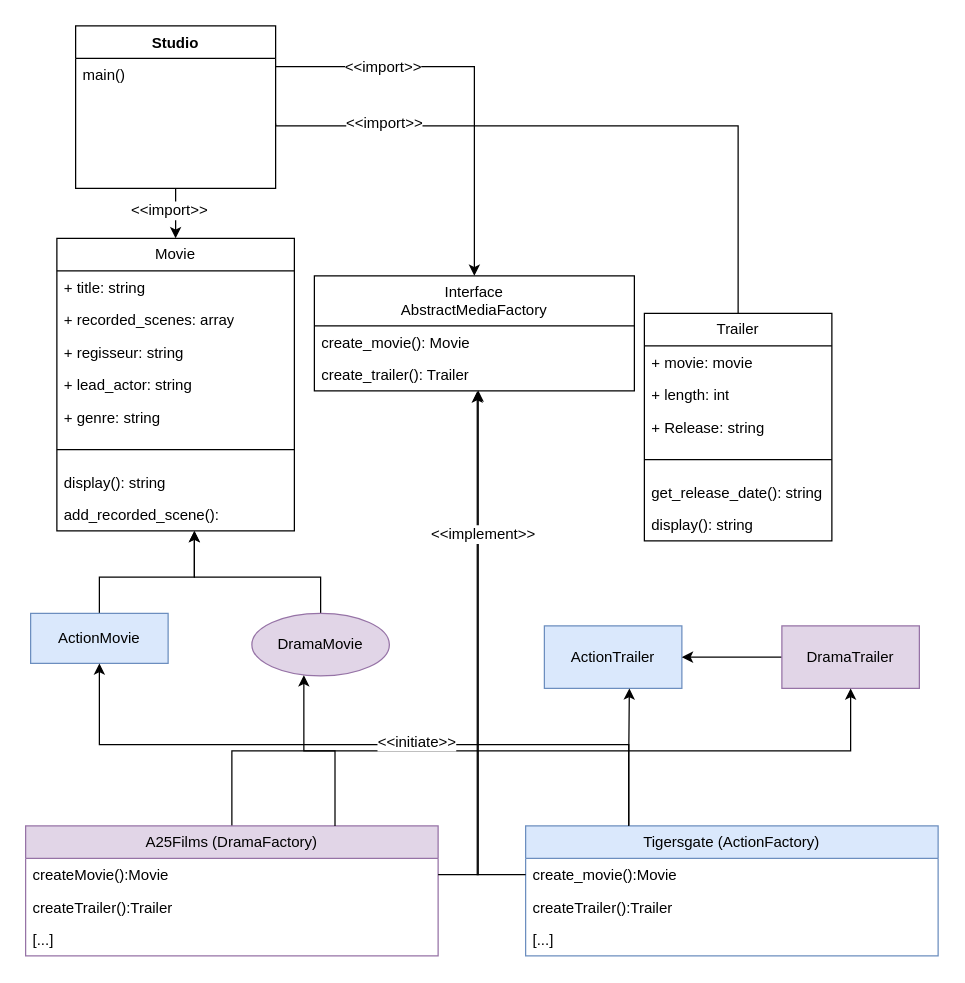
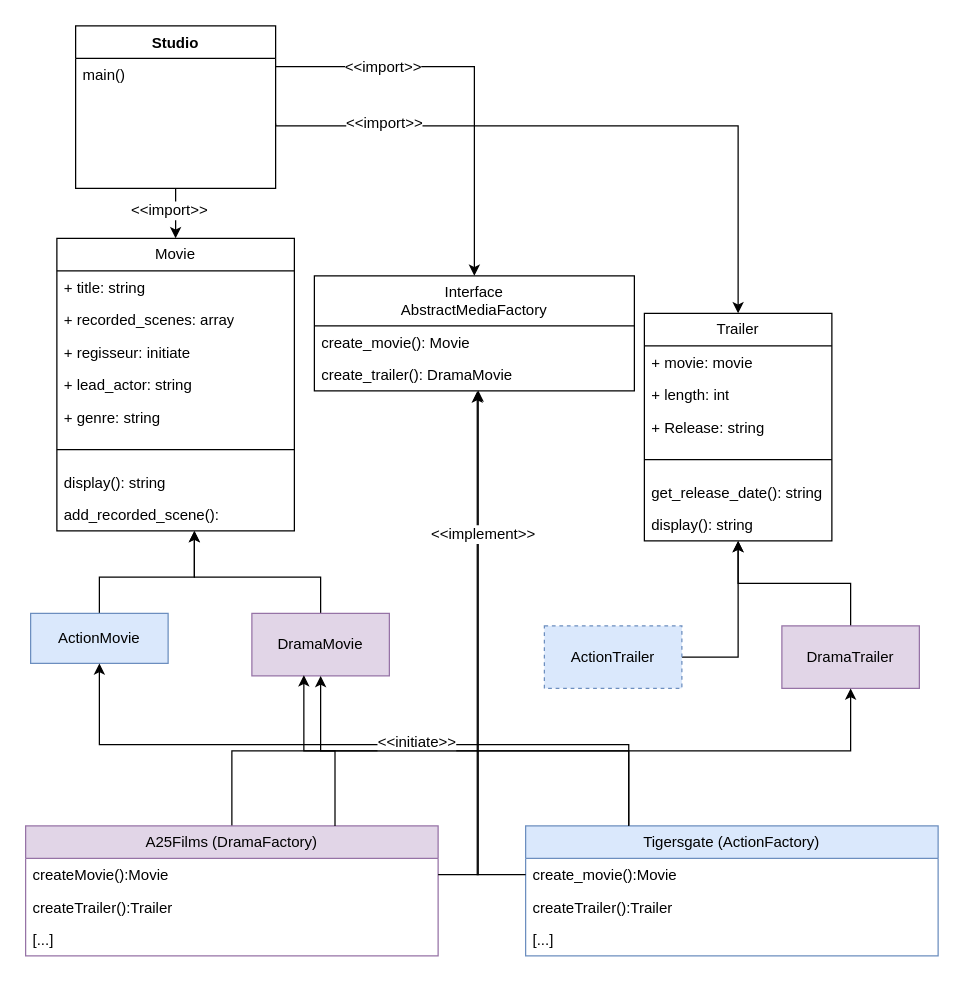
edge "main()" -- "Trailer": arrowhead none -> classic
node "+ regisseur: string": label "+ regisseur: string" -> "+ regisseur: initiate"
node "create_trailer(): Trailer": label "create_trailer(): Trailer" -> "create_trailer(): DramaMovie"
edge "ActionTrailer" -> "Trailer": added
node "DramaMovie": shape ellipse -> rectangle
node "ActionTrailer": style solid -> dashed
edge "DramaTrailer" -> "ActionTrailer": now "DramaTrailer" -> "Trailer"
edge "Tigersgate (ActionFactory)" -> "ActionTrailer": now "Tigersgate (ActionFactory)" -> "DramaMovie"
